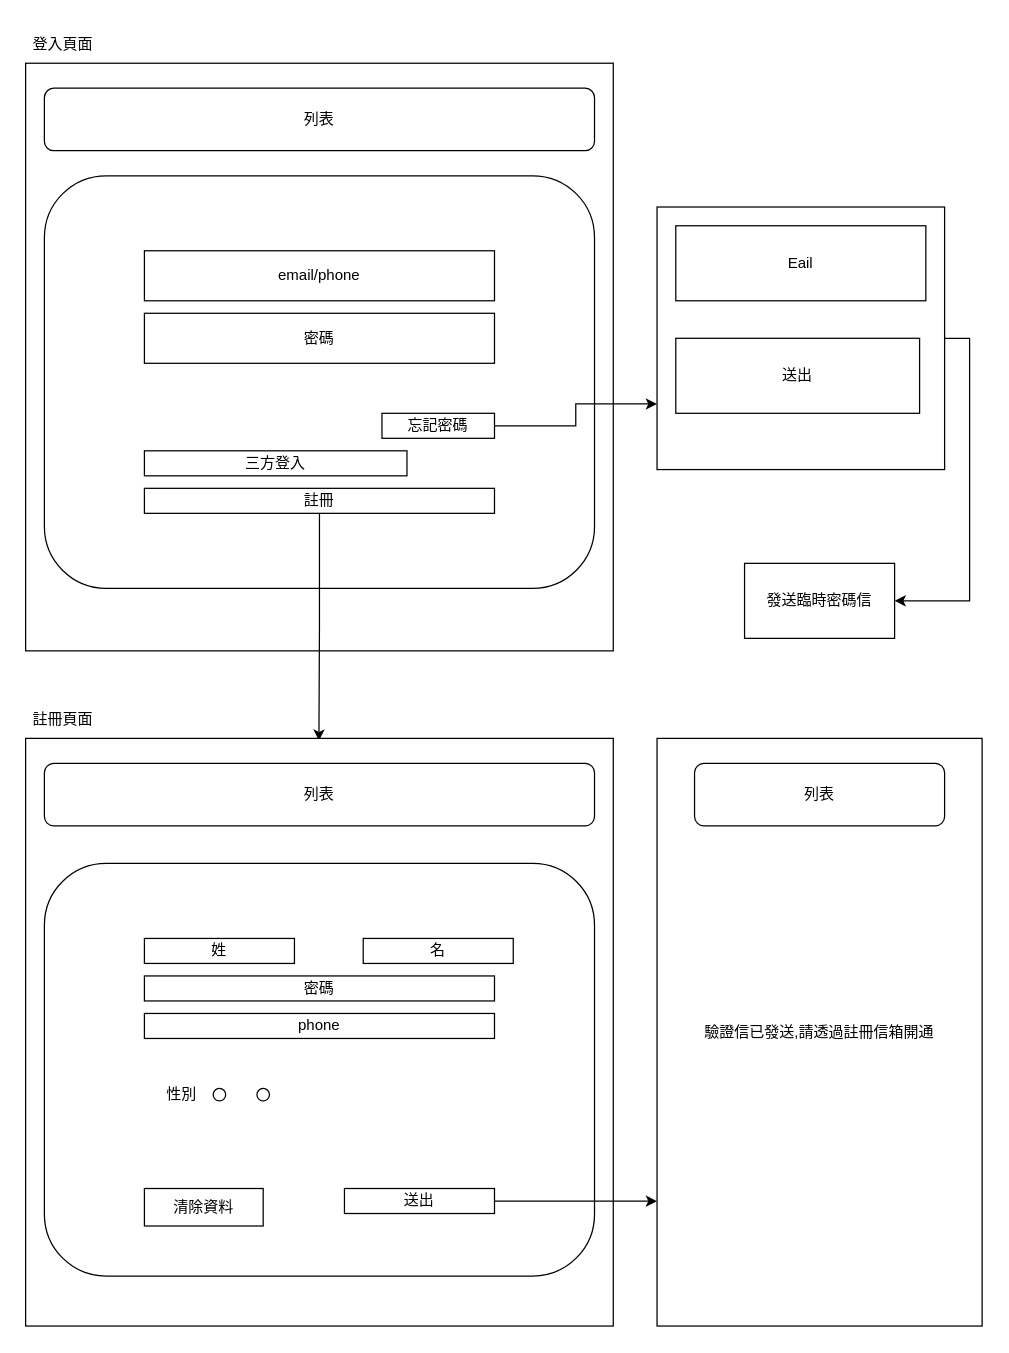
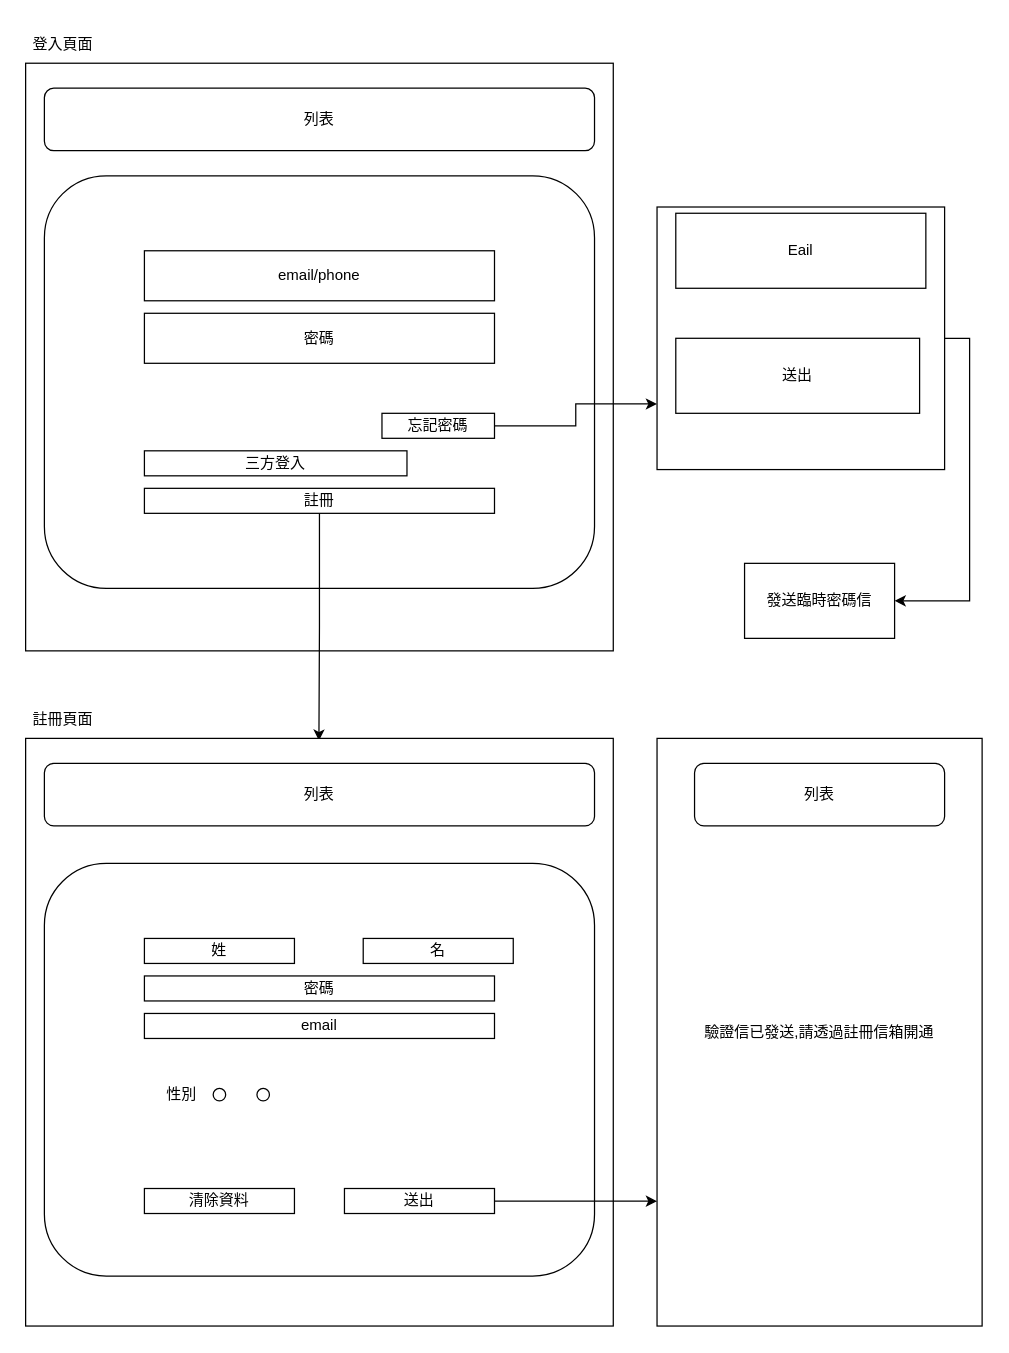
node "Eail": moved (801, 263) -> (801, 251)
node "phone": label "phone" -> "email"
node "清除資料": size 119x38 -> 150x25
